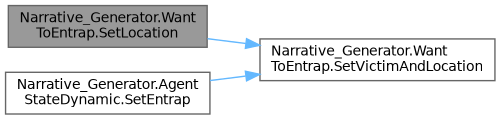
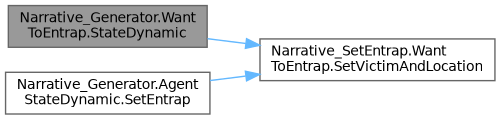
node "Narrative_Generator.Want ToEntrap.SetLocation": label "Narrative_Generator.Want ToEntrap.SetLocation" -> "Narrative_Generator.Want ToEntrap.StateDynamic"
node "Narrative_Generator.Want ToEntrap.SetVictimAndLocation": label "Narrative_Generator.Want ToEntrap.SetVictimAndLocation" -> "Narrative_SetEntrap.Want ToEntrap.SetVictimAndLocation"
